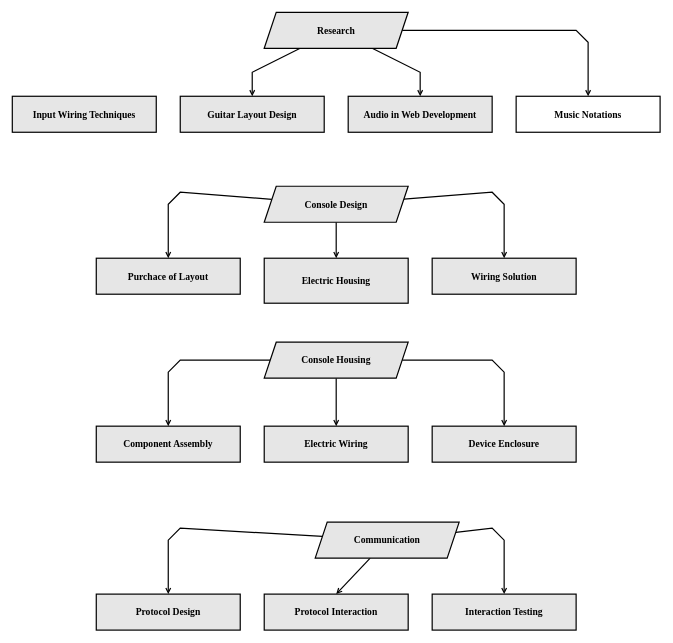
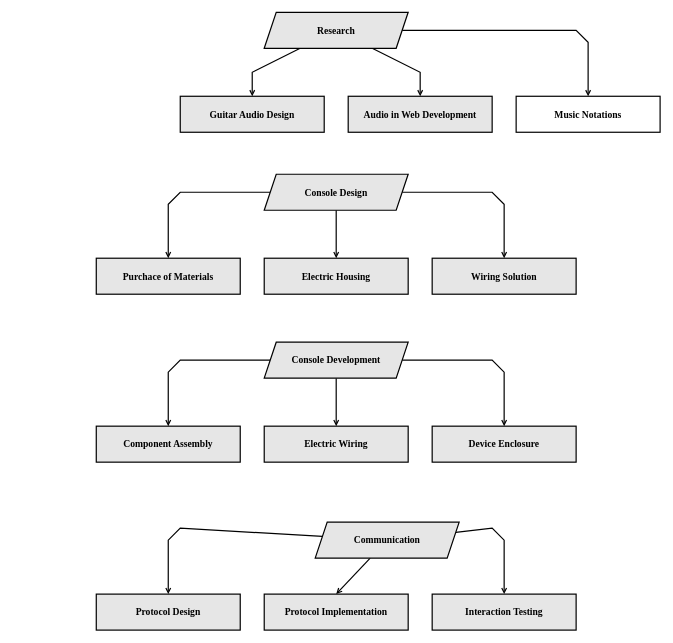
node "Input Wiring Techniques": removed
node "Guitar Layout Design": label "Guitar Layout Design" -> "Guitar Audio Design"
node "Console Design": moved (336, 204) -> (336, 192)
node "Purchace of Layout": label "Purchace of Layout" -> "Purchace of Materials"
node "Electric Housing": size 144x45 -> 144x36
node "Console Housing": label "Console Housing" -> "Console Development"
node "Protocol Interaction": label "Protocol Interaction" -> "Protocol Implementation"
